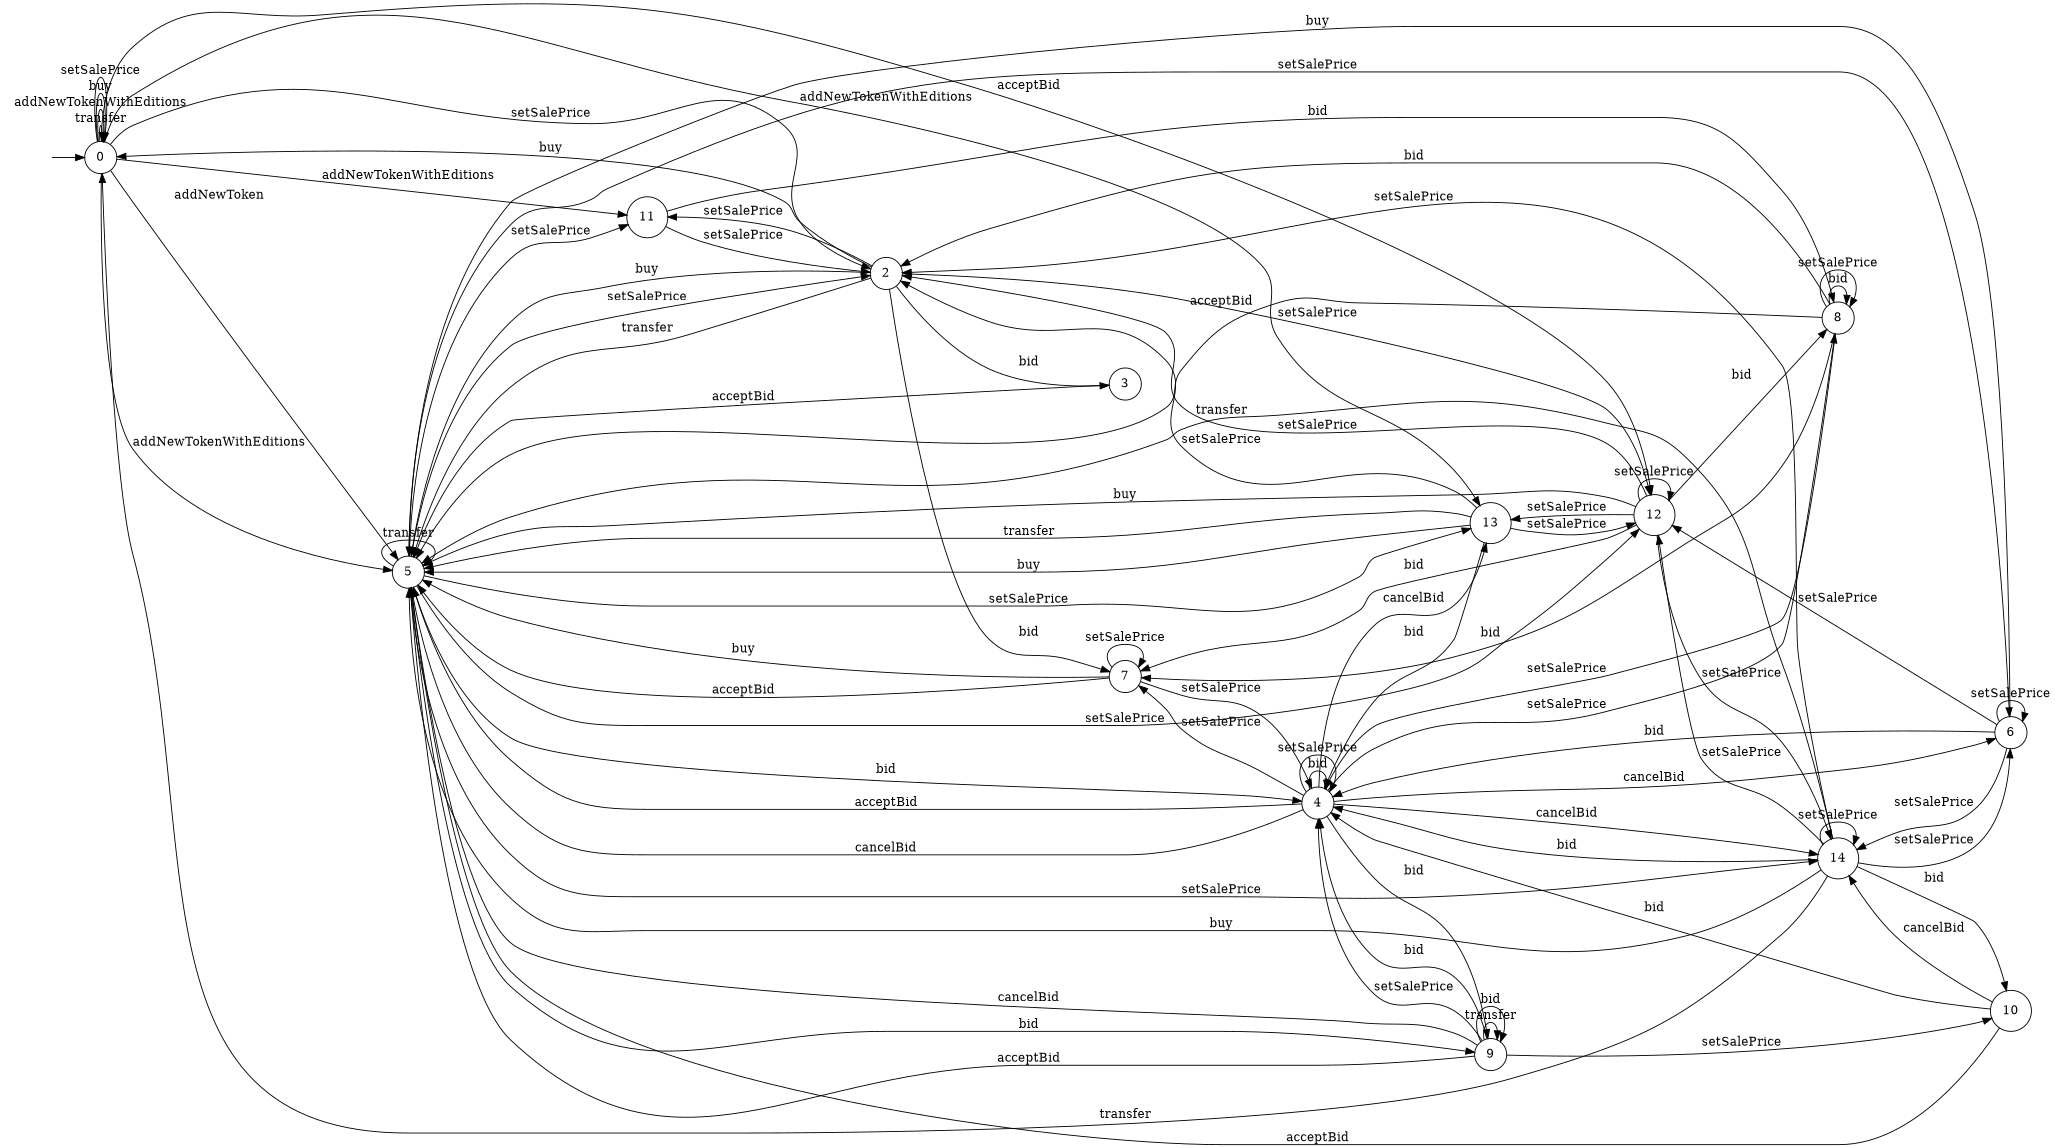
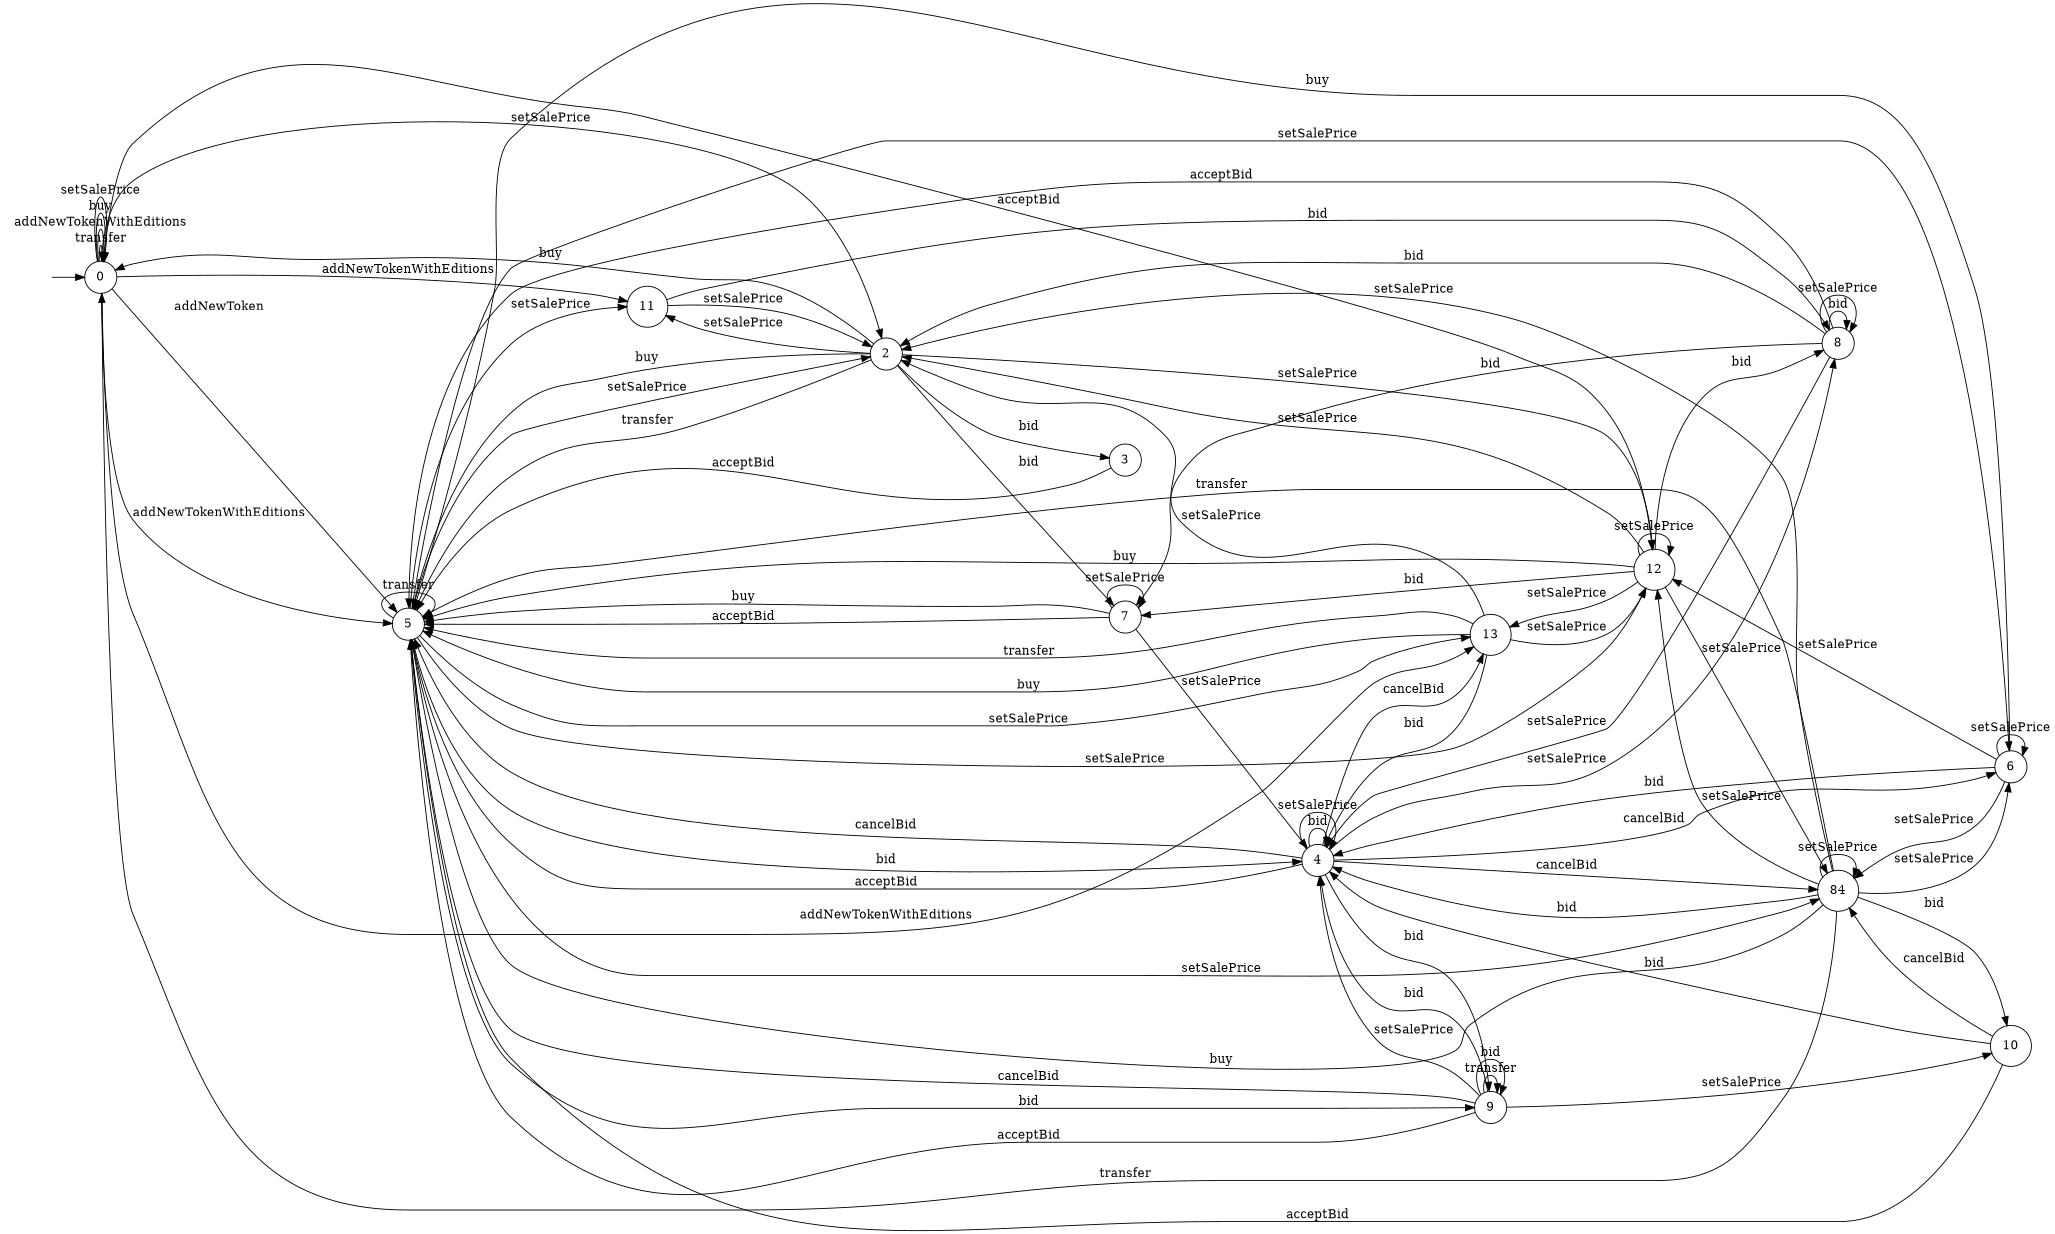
edge "4" -> "7": removed, label "setSalePrice"
node "14": label "14" -> "84"
